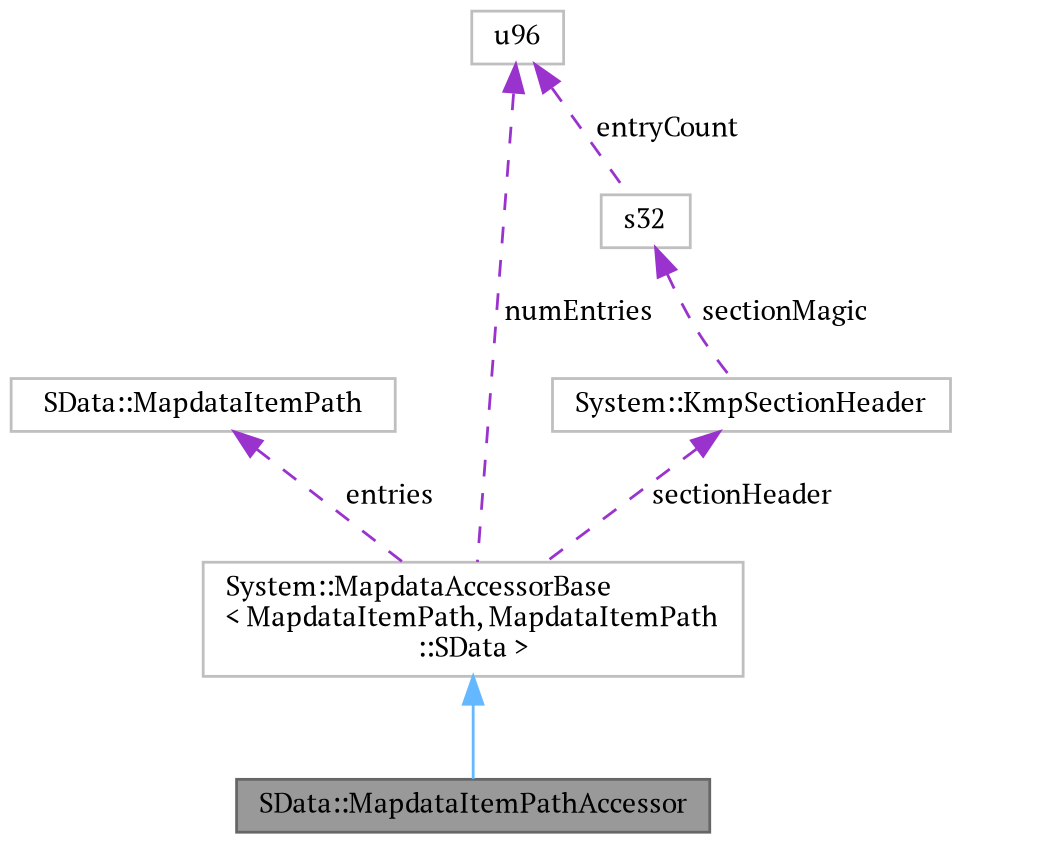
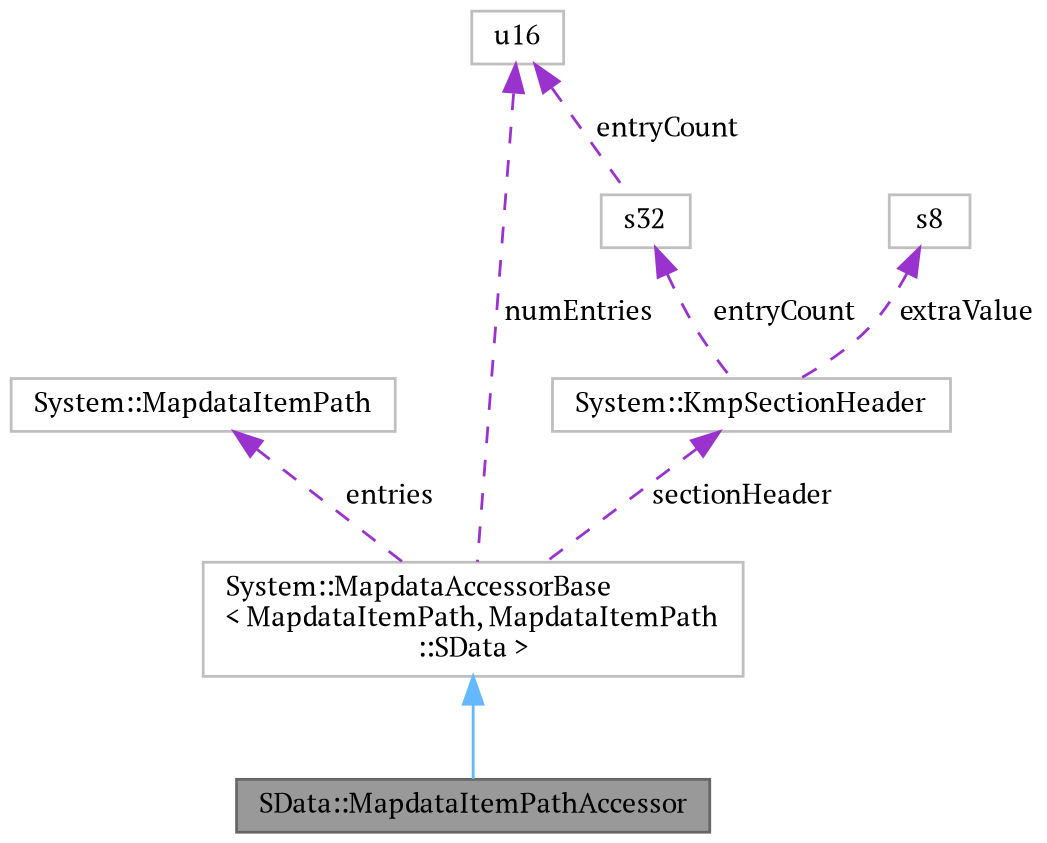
node "u96": label "u96" -> "u16"
node "s8": added
edge "System::KmpSectionHeader" -> "s32": label " sectionMagic" -> " entryCount"
node "SData::MapdataItemPath": label "SData::MapdataItemPath" -> "System::MapdataItemPath"
